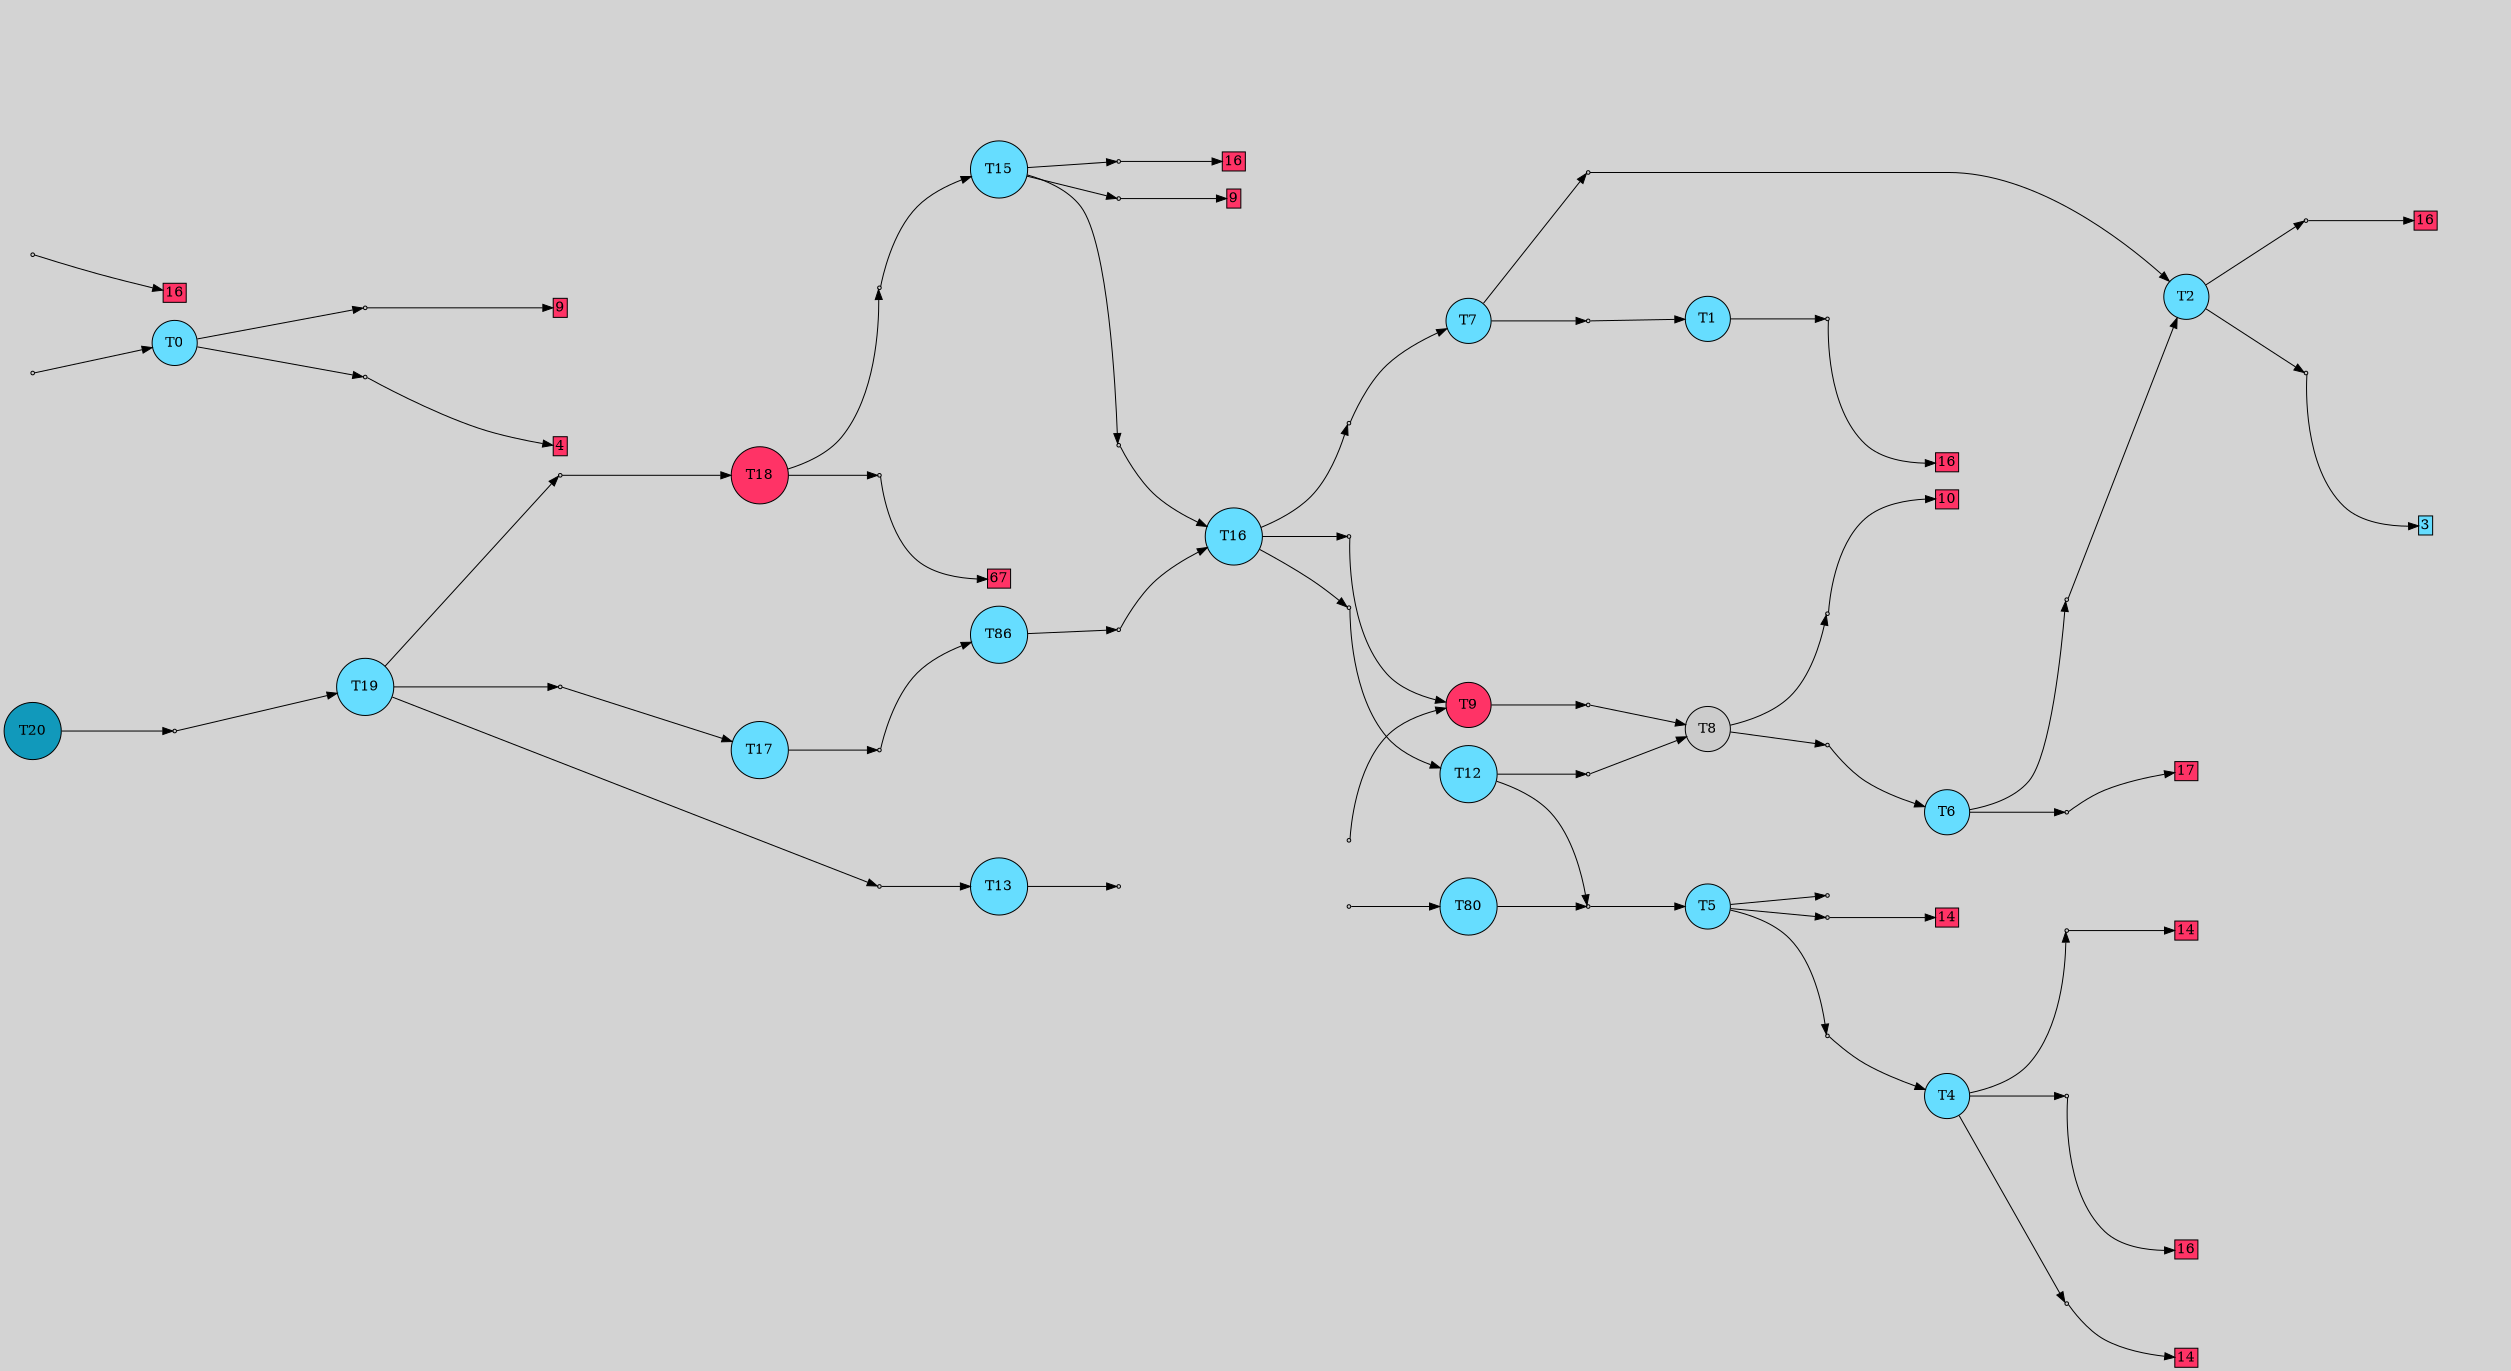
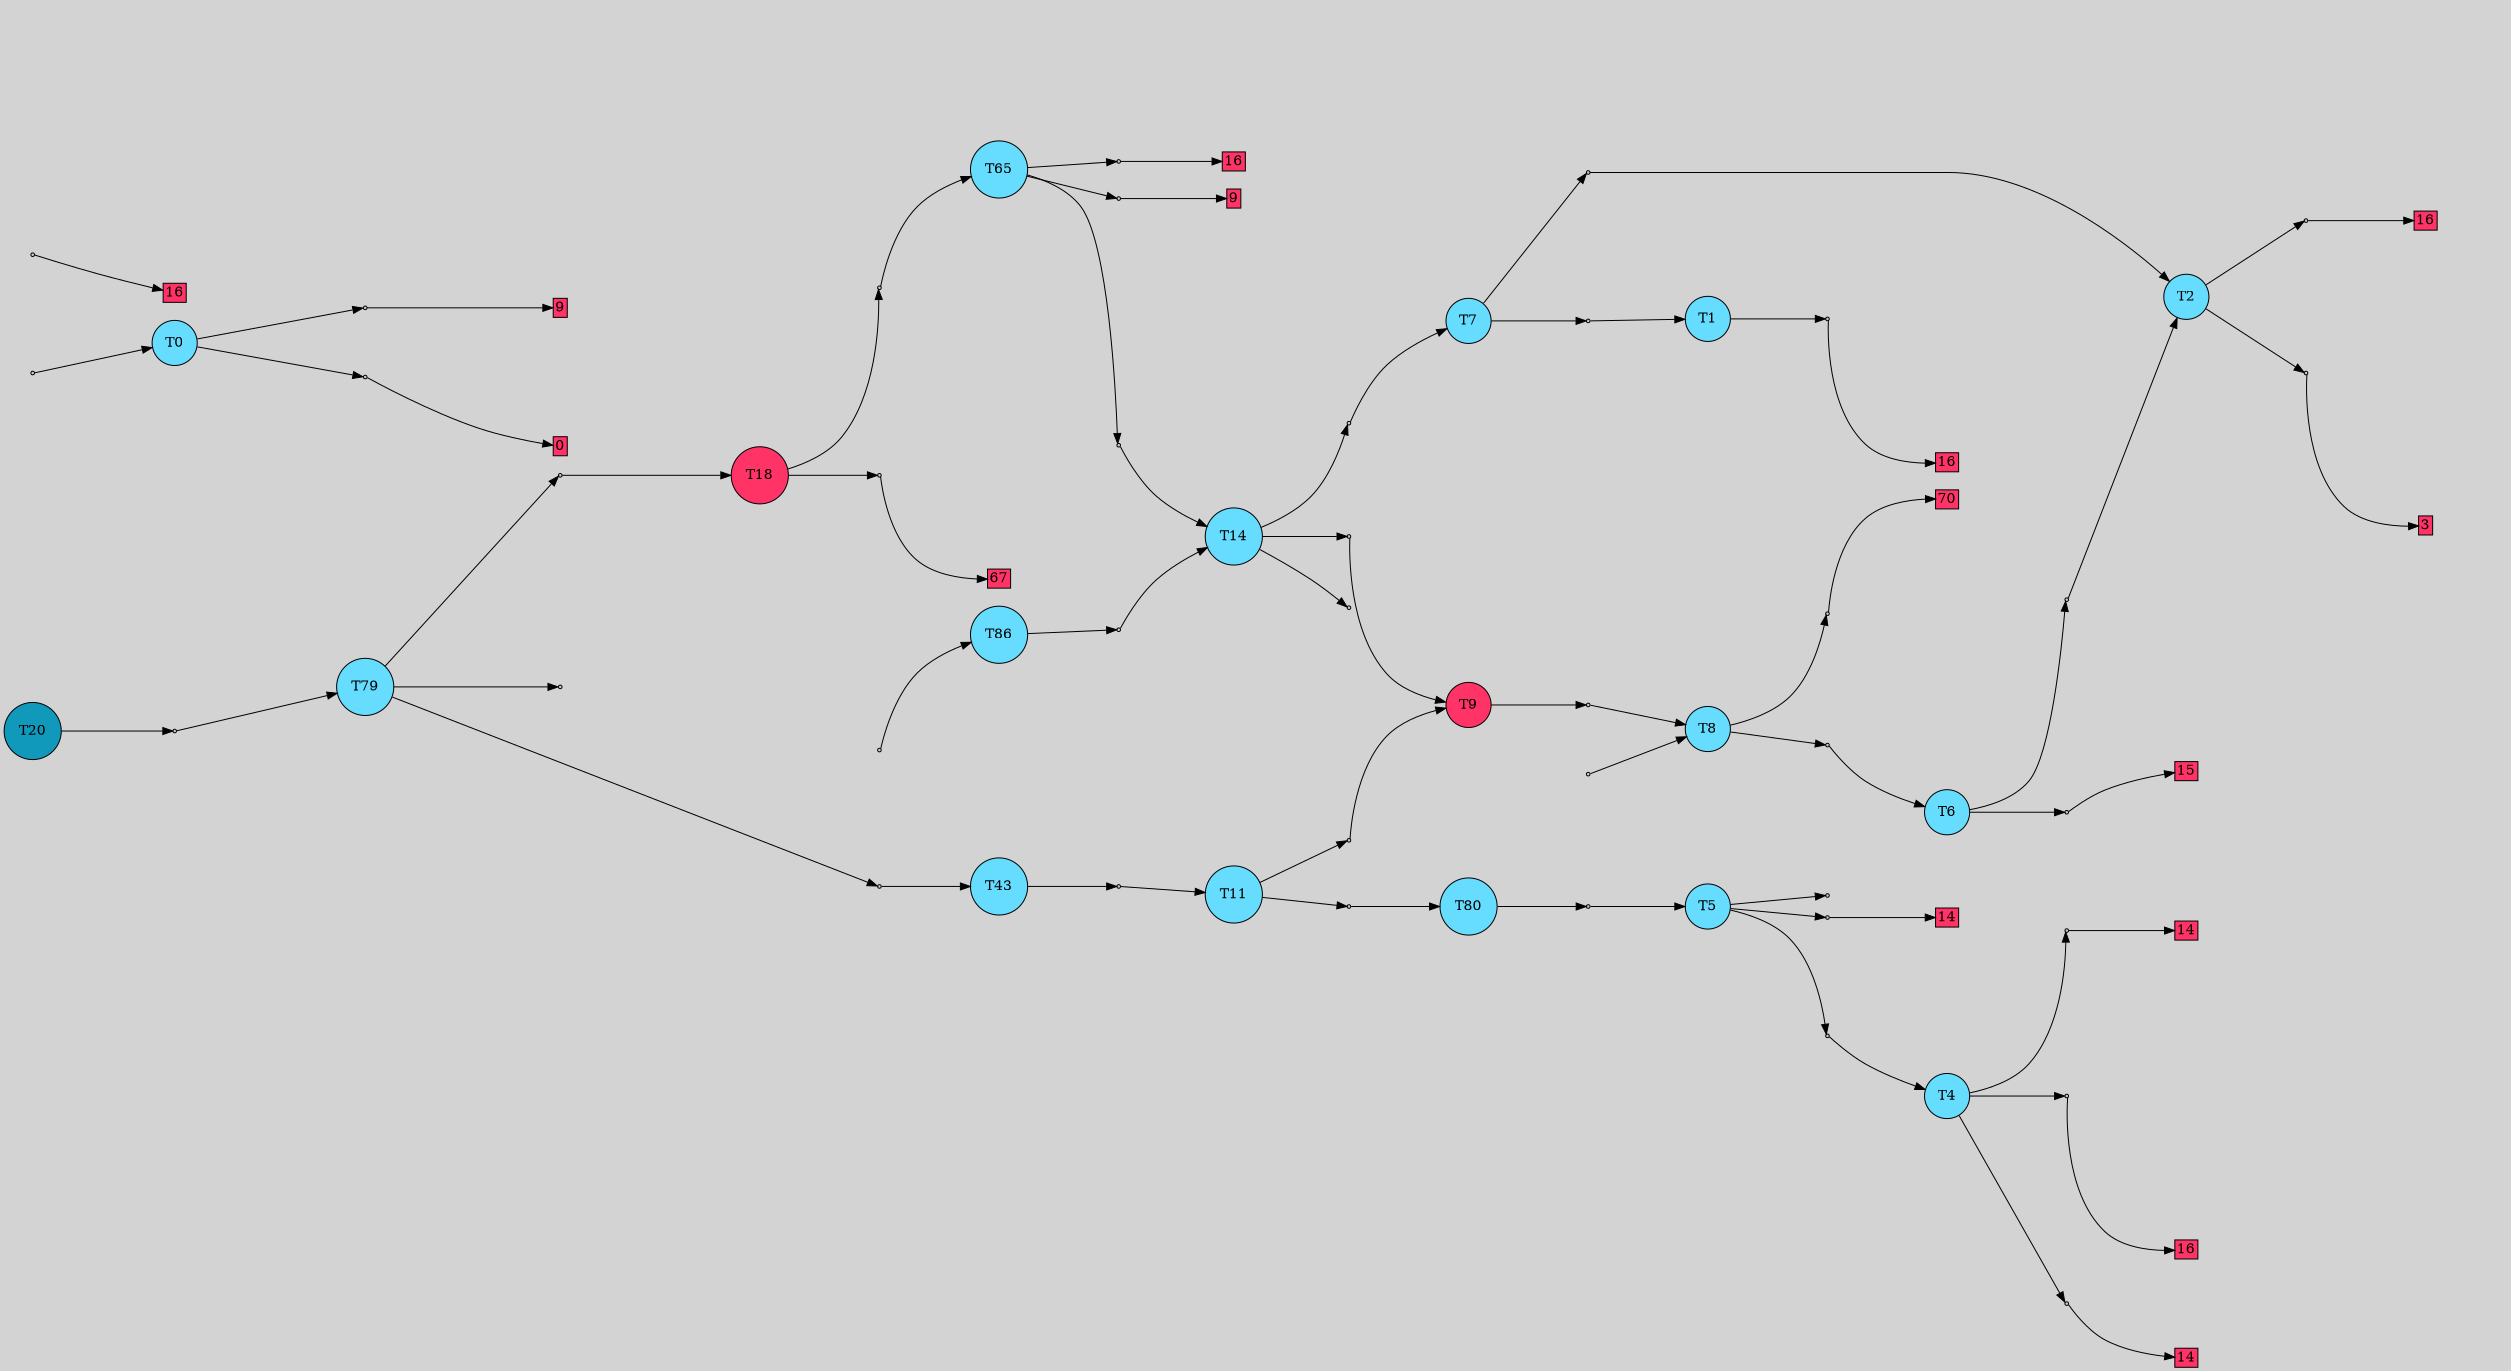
node "T15": label "T15" -> "T65"
node "4": label "4" -> "0"
node "10": label "10" -> "70"
node "3": fillcolor #66ddff -> #ff3366
node "T16": label "T16" -> "T14"
node "T19": label "T19" -> "T79"
node "T8": fillcolor #cccccc -> #66ddff
node "T17": removed
node "17": label "17" -> "15"
node "T12": removed
node "T13": label "T13" -> "T43"
node "T11": added
